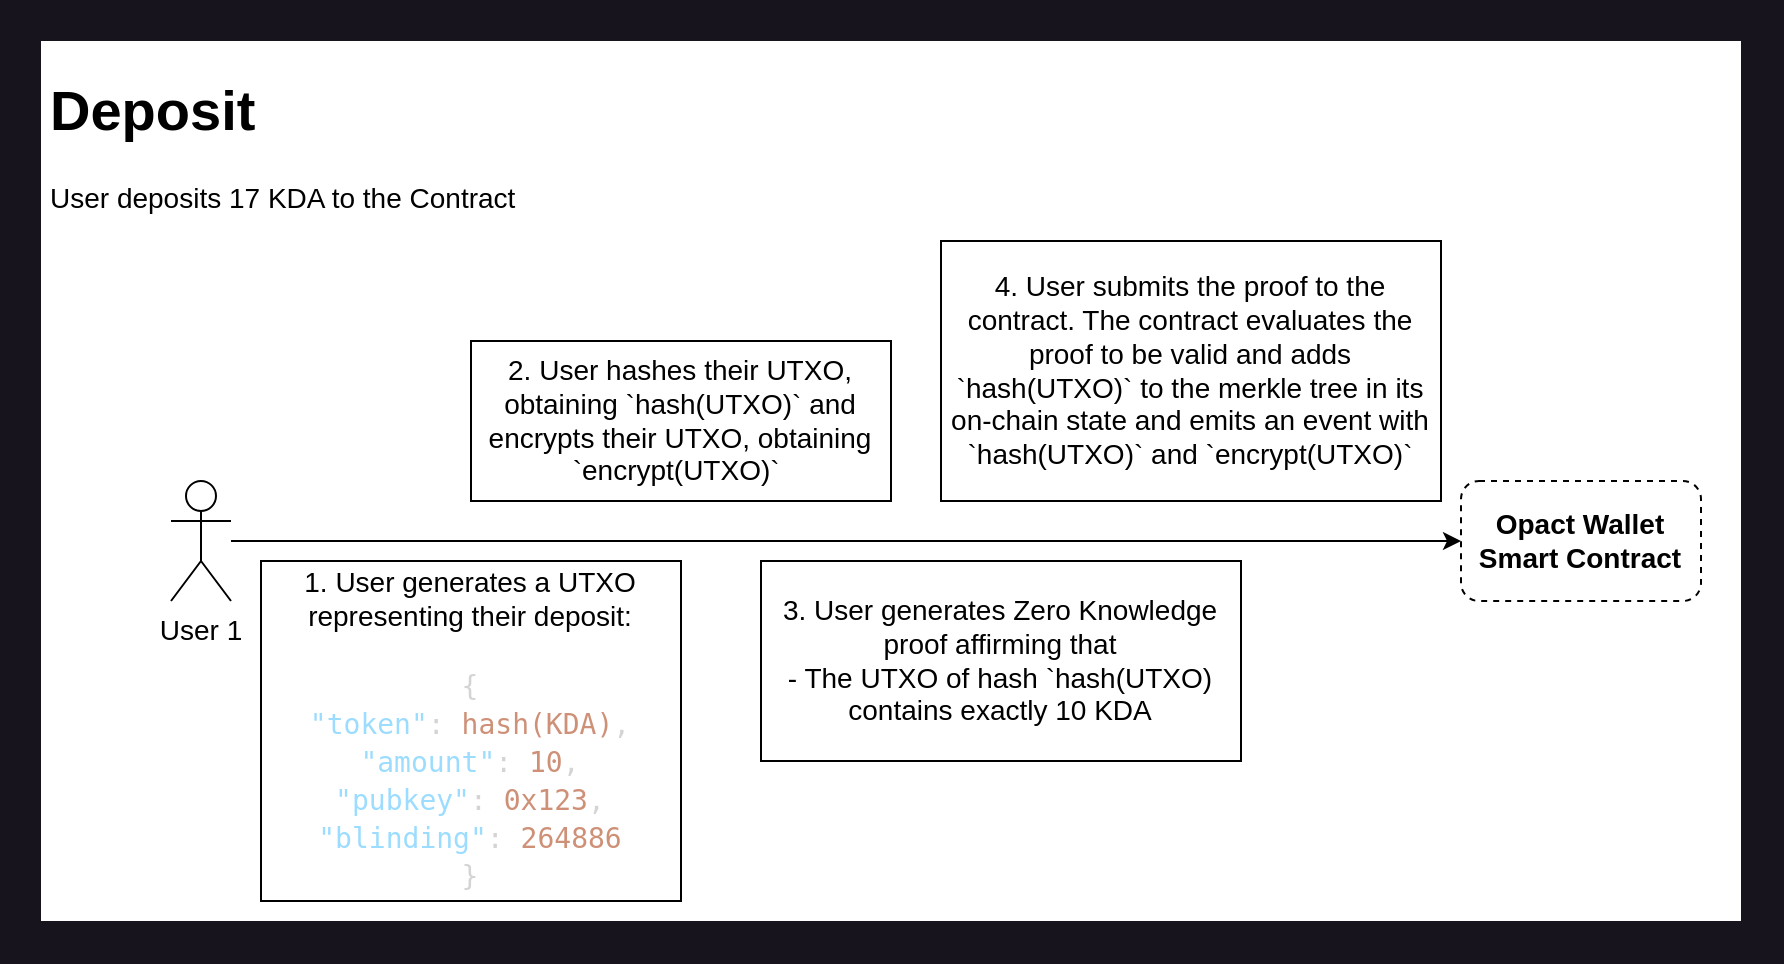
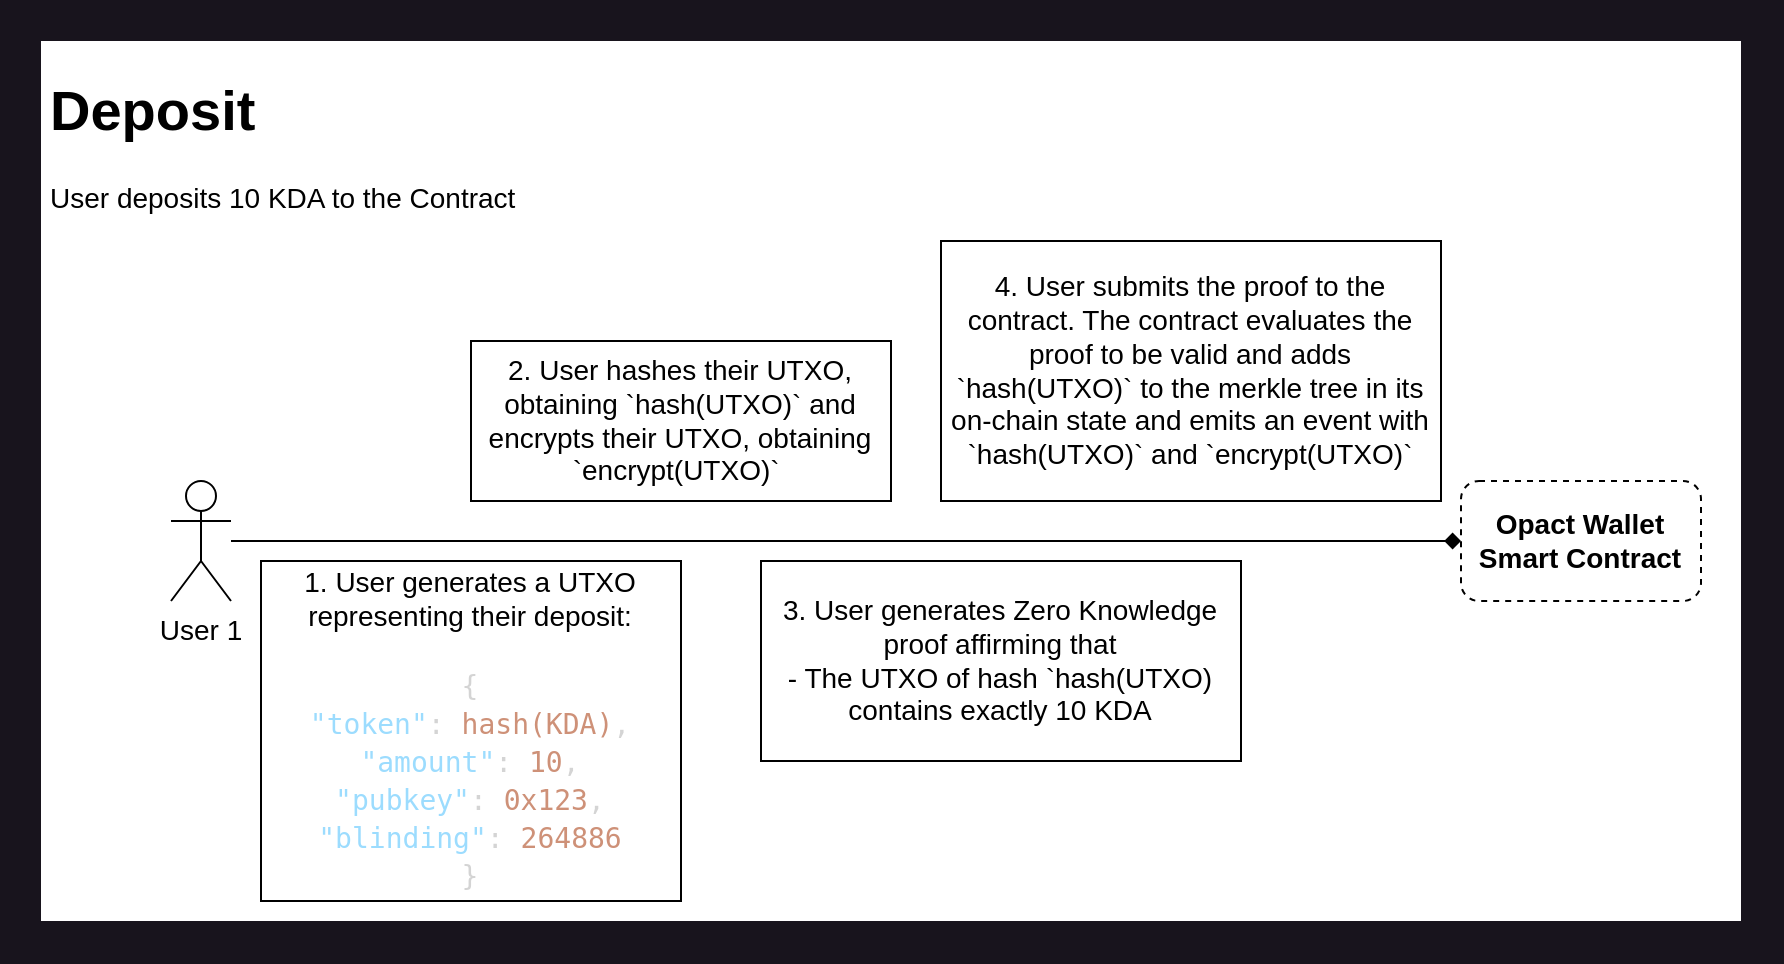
node "DepositUser deposits 17 KDA to the Contract": label "DepositUser deposits 17 KDA to the Contract" -> "DepositUser deposits 10 KDA to the Contract"
edge "User 1" -> "Opact Wallet Smart Contract": arrowhead classic -> diamond
